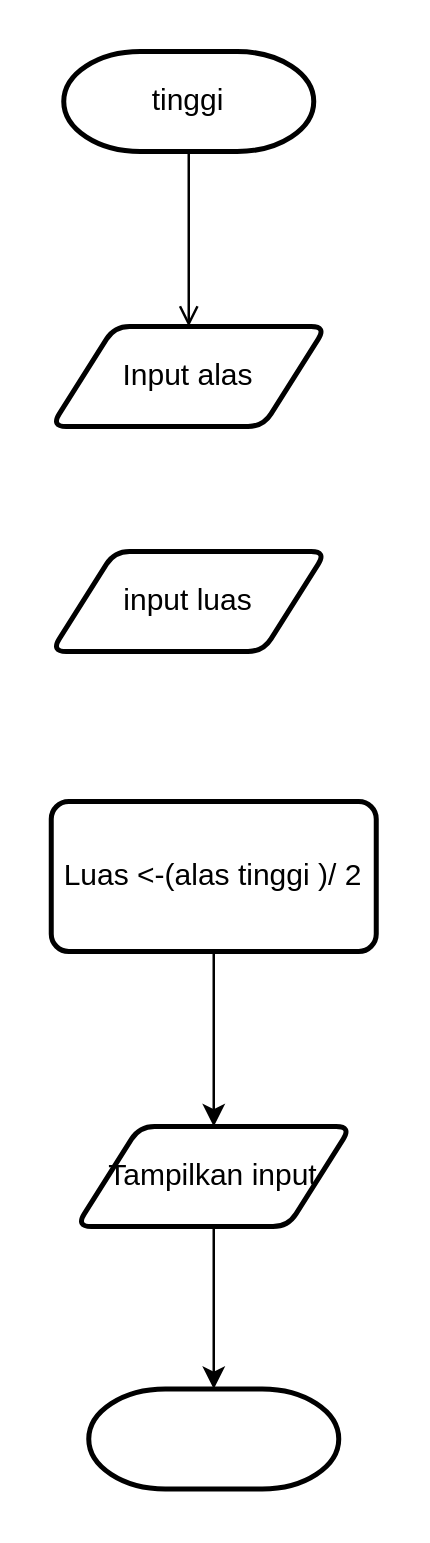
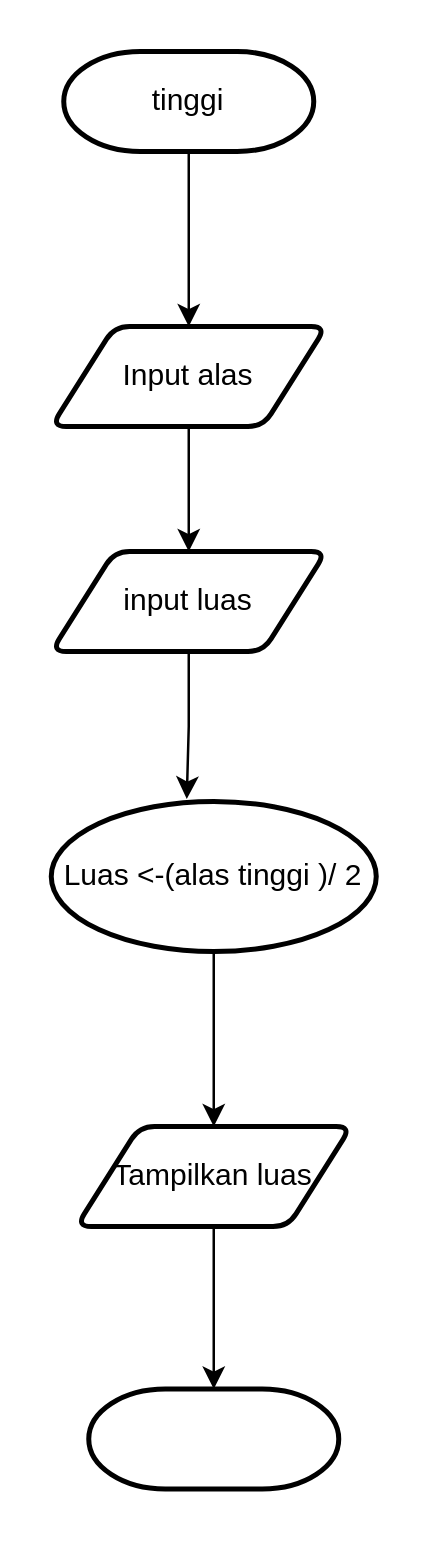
edge "tinggi" -> "Input alas": arrowhead open -> classic
edge "Input alas" -> "input luas": added
edge "input luas" -> "Luas <-(alas tinggi )/ 2": added
node "Luas <-(alas tinggi )/ 2": shape rounded rectangle -> ellipse
node "Tampilkan input": label "Tampilkan input" -> "Tampilkan luas"
